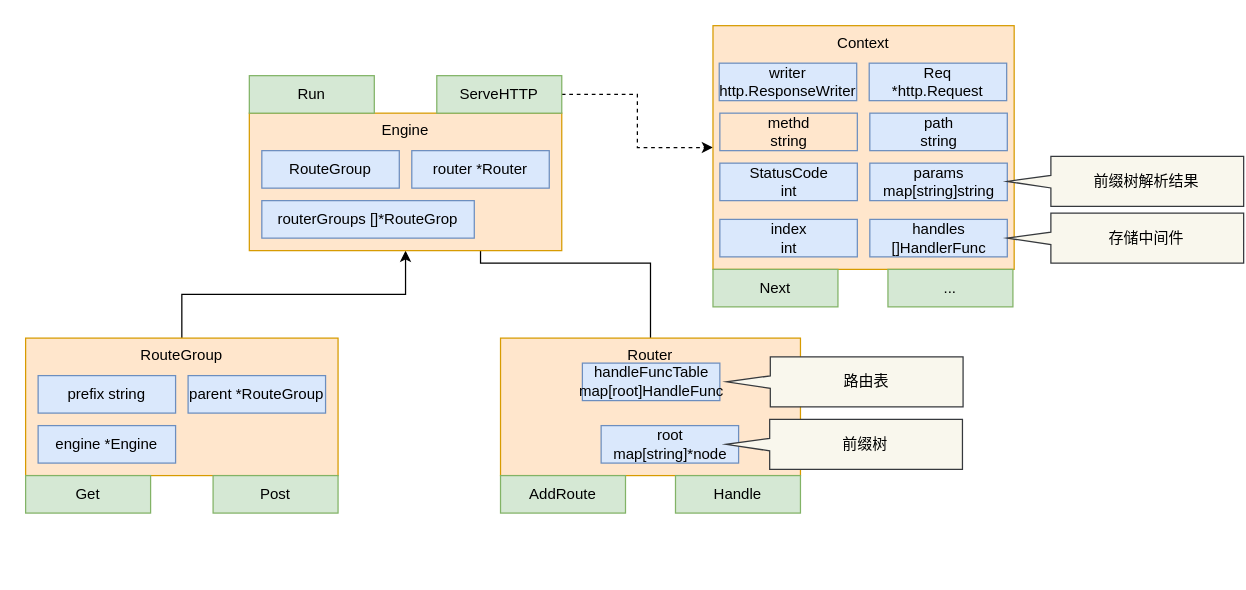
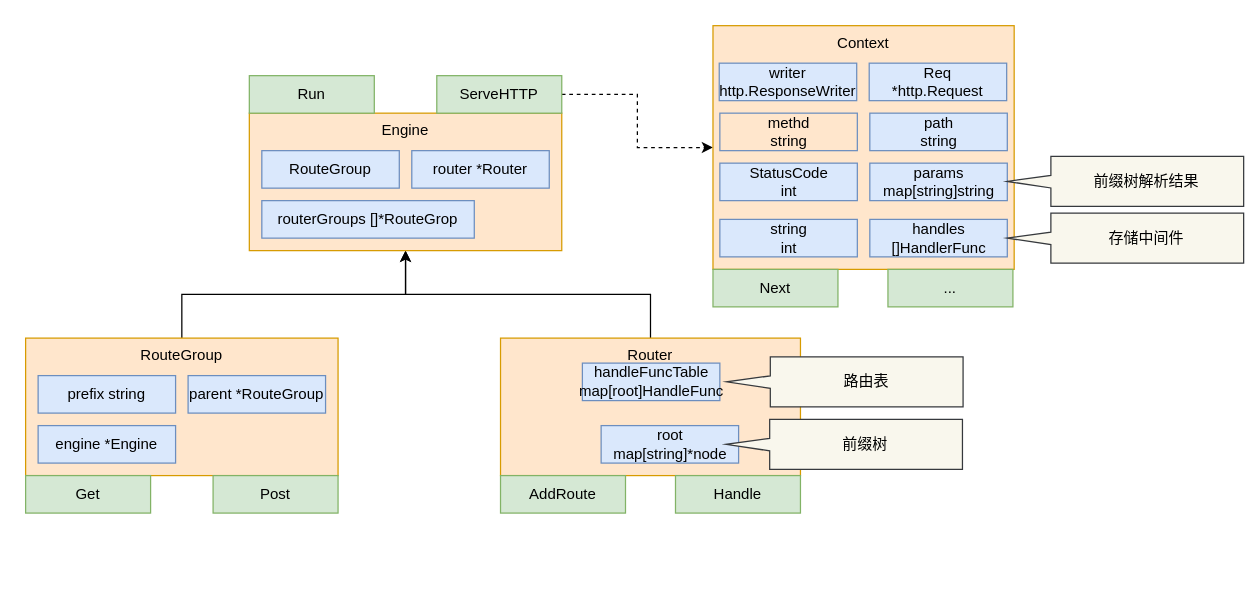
node "index int": label "index int" -> "string int"
edge "Router" -> "router *Router": now "Router" -> "Engine"
